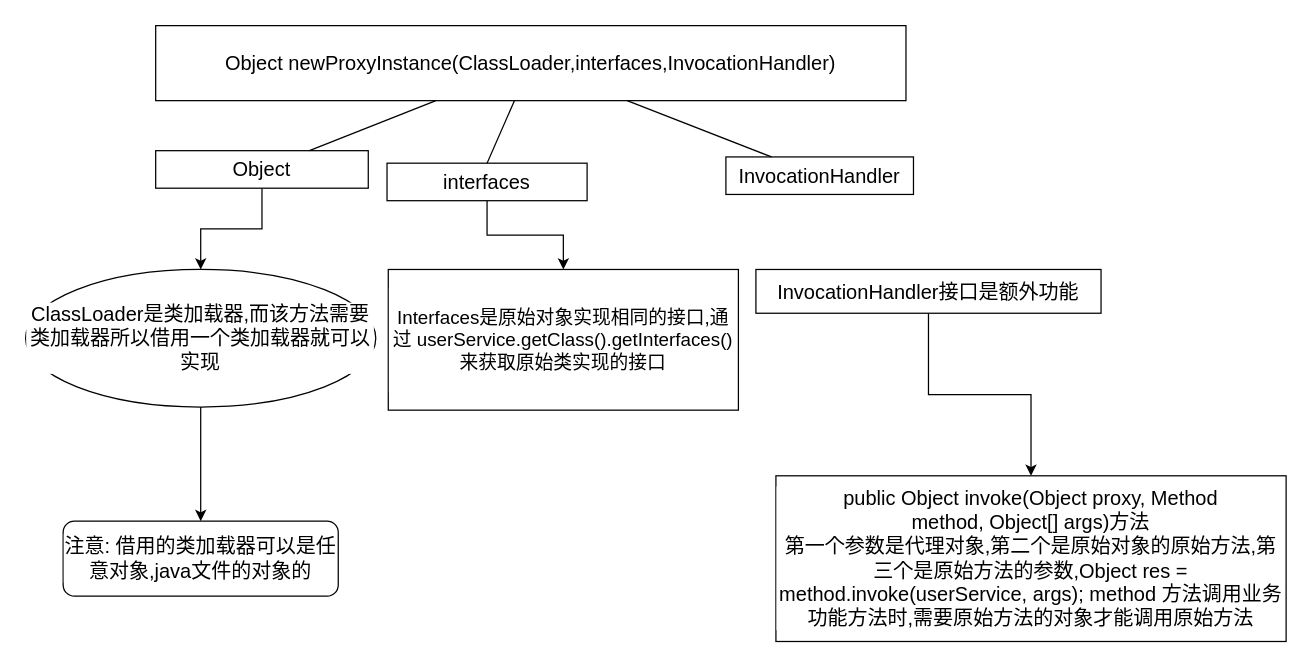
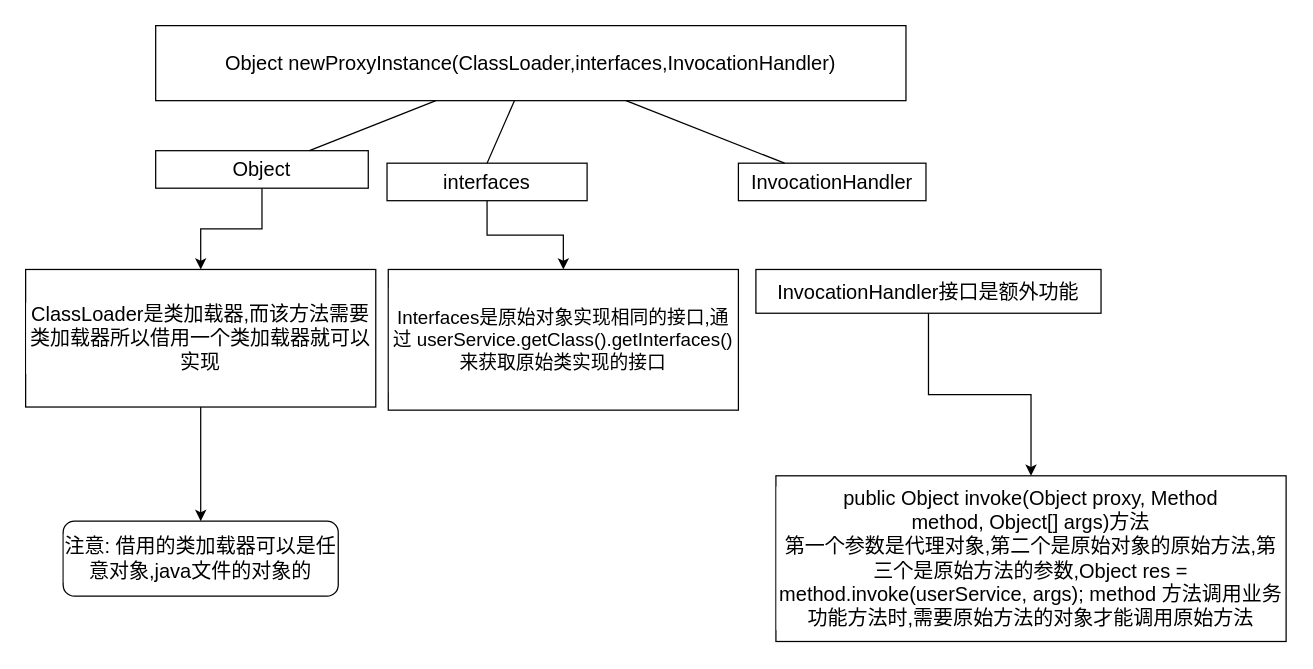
node "InvocationHandler": moved (819, 176) -> (832, 182)
node "ClassLoader是类加载器,而该方法需要类加载器所以借用一个类加载器就可以实现": shape ellipse -> rectangle
